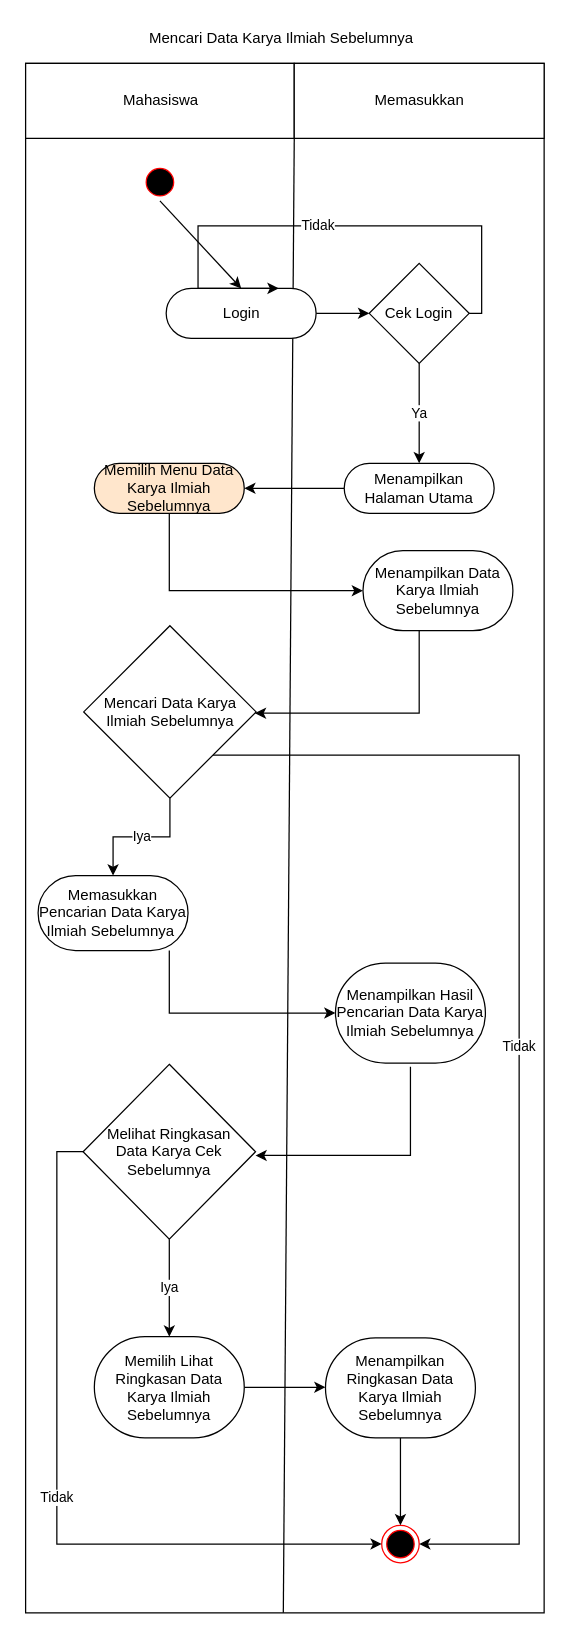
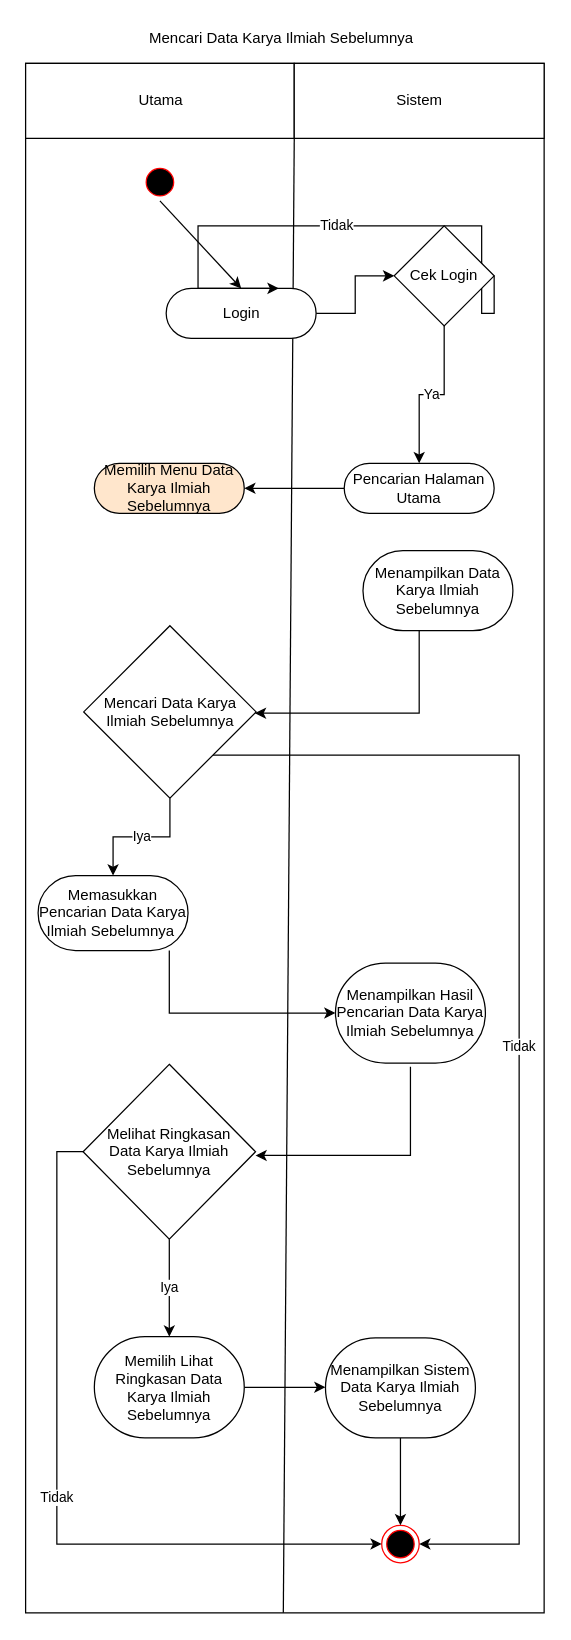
node "Mahasiswa": label "Mahasiswa" -> "Utama"
node "Memasukkan": label "Memasukkan" -> "Sistem"
node "Cek Login": moved (419, 313) -> (444, 276)
node "Menampilkan Halaman Utama": label "Menampilkan Halaman Utama" -> "Pencarian Halaman Utama"
edge "Memilih Menu Data Karya Ilmiah Sebelumnya" -> "Menampilkan Data Karya Ilmiah Sebelumnya": removed
node "Melihat Ringkasan Data Karya Cek Sebelumnya": label "Melihat Ringkasan Data Karya Cek Sebelumnya" -> "Melihat Ringkasan Data Karya Ilmiah Sebelumnya"
node "Menampilkan Ringkasan Data Karya Ilmiah Sebelumnya": label "Menampilkan Ringkasan Data Karya Ilmiah Sebelumnya" -> "Menampilkan Sistem Data Karya Ilmiah Sebelumnya"
